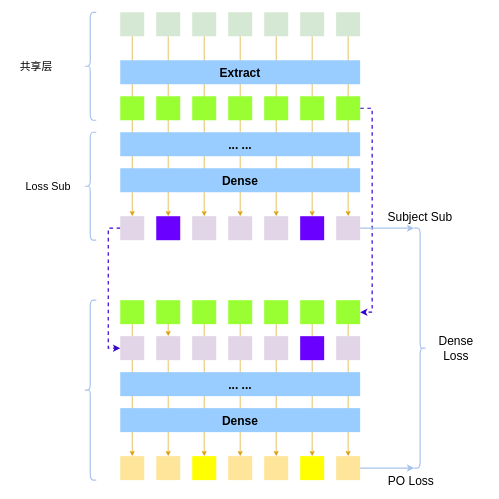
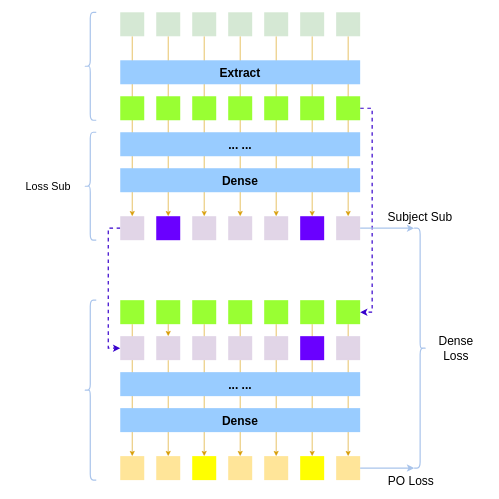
node "共享层": removed
